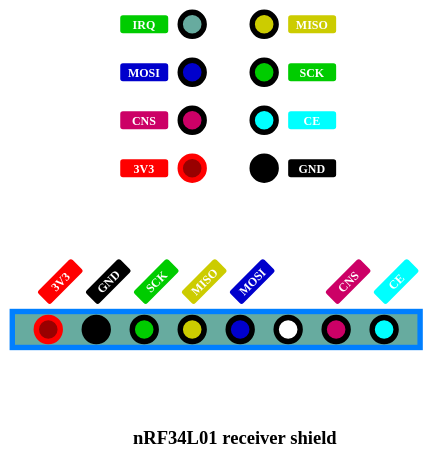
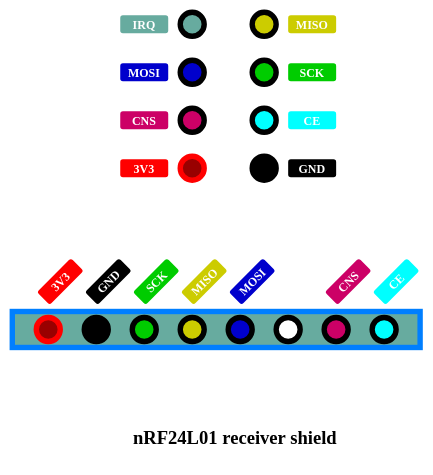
node "IRQ": fillcolor #00cc00 -> #67ab9f
node "nRF34L01 receiver shield": label "nRF34L01 receiver shield" -> "nRF24L01 receiver shield"
